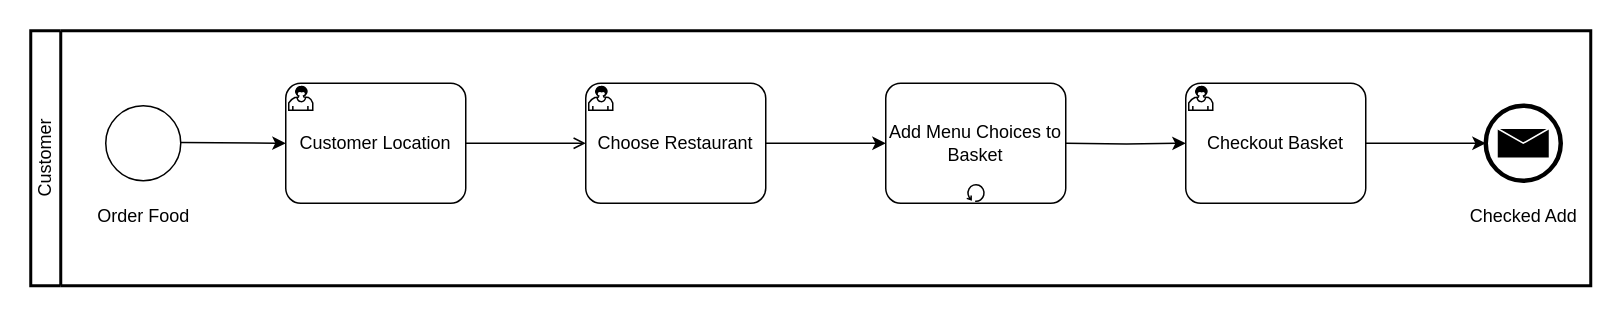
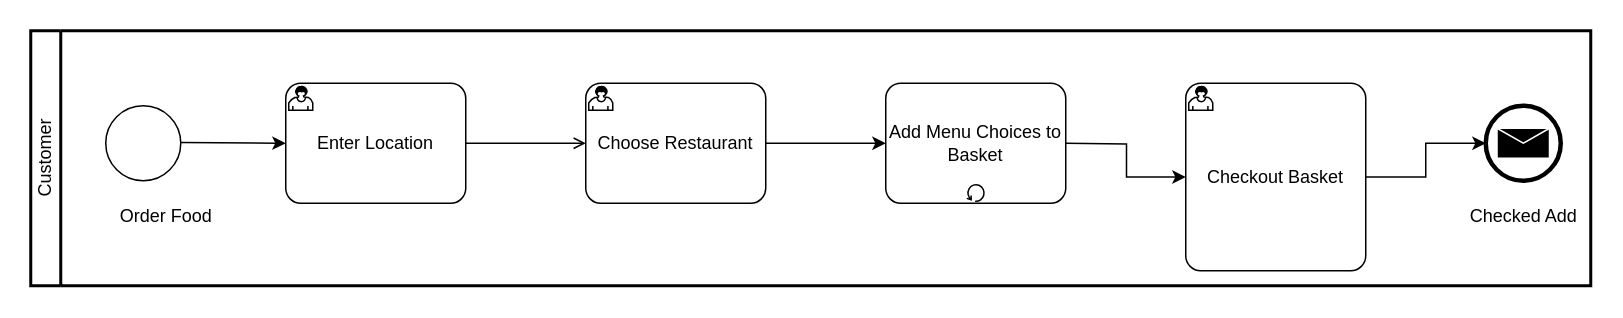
node "Customer Location": label "Customer Location" -> "Enter Location"
node "Checkout Basket": size 180x120 -> 180x188
node "Order Food": moved (143, 217) -> (166, 217)
